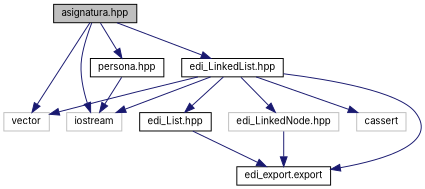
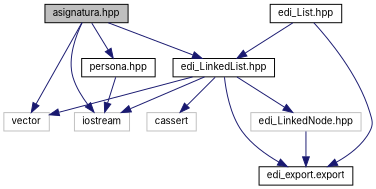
edge "edi_LinkedList.hpp" -> "edi_List.hpp": reversed
